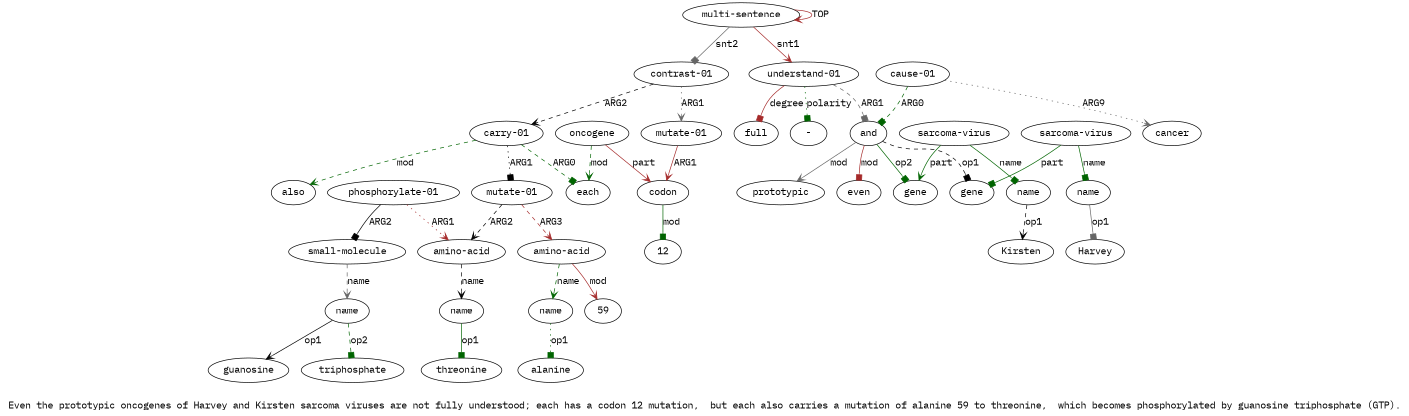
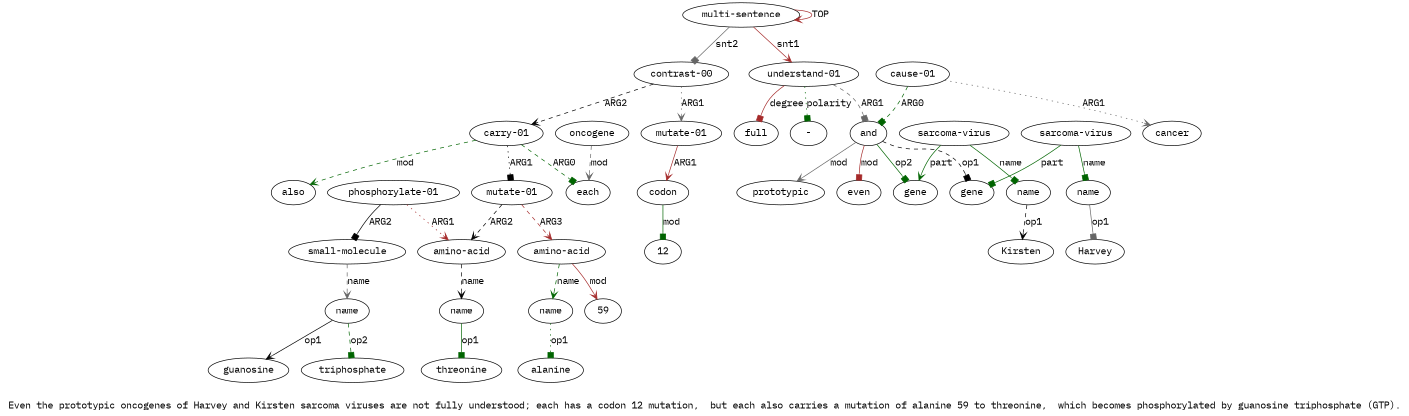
node "contrast-01": label "contrast-01" -> "contrast-00"
edge "cause-01" -> "cancer": label "ARG9" -> "ARG1"
edge "oncogene" -> "each": color darkgreen -> gray40
edge "oncogene" -> "codon": removed, label "part"
